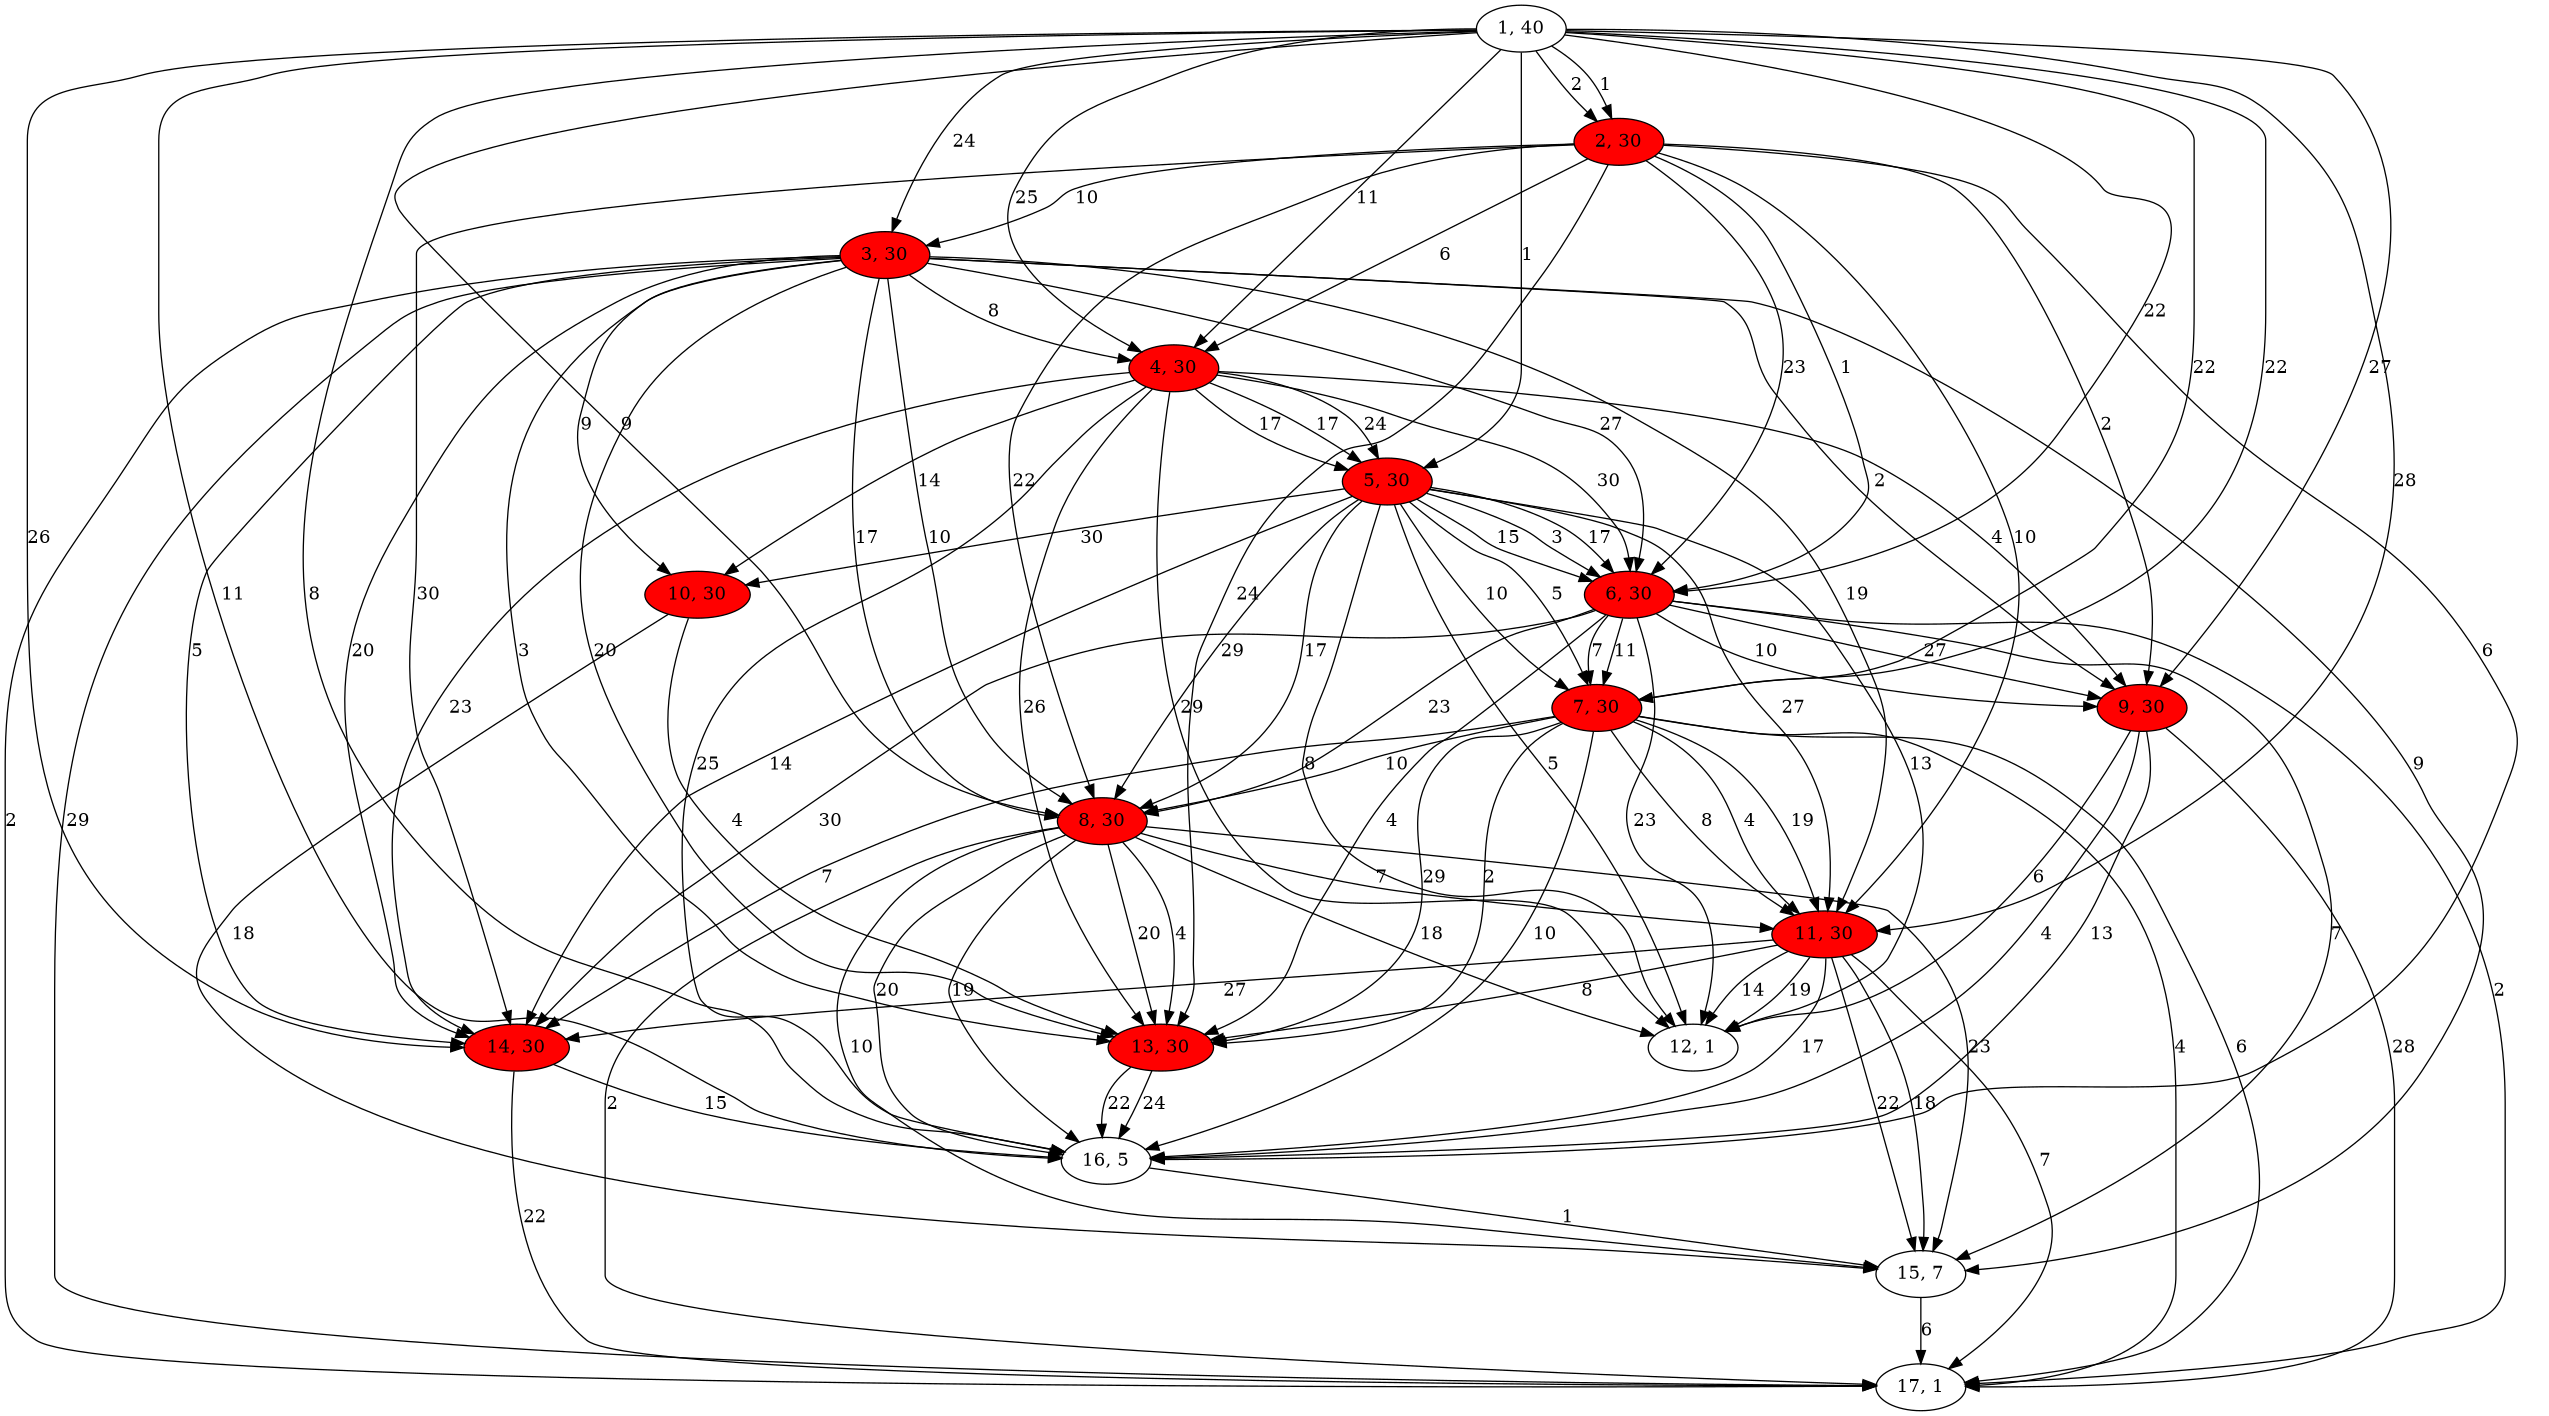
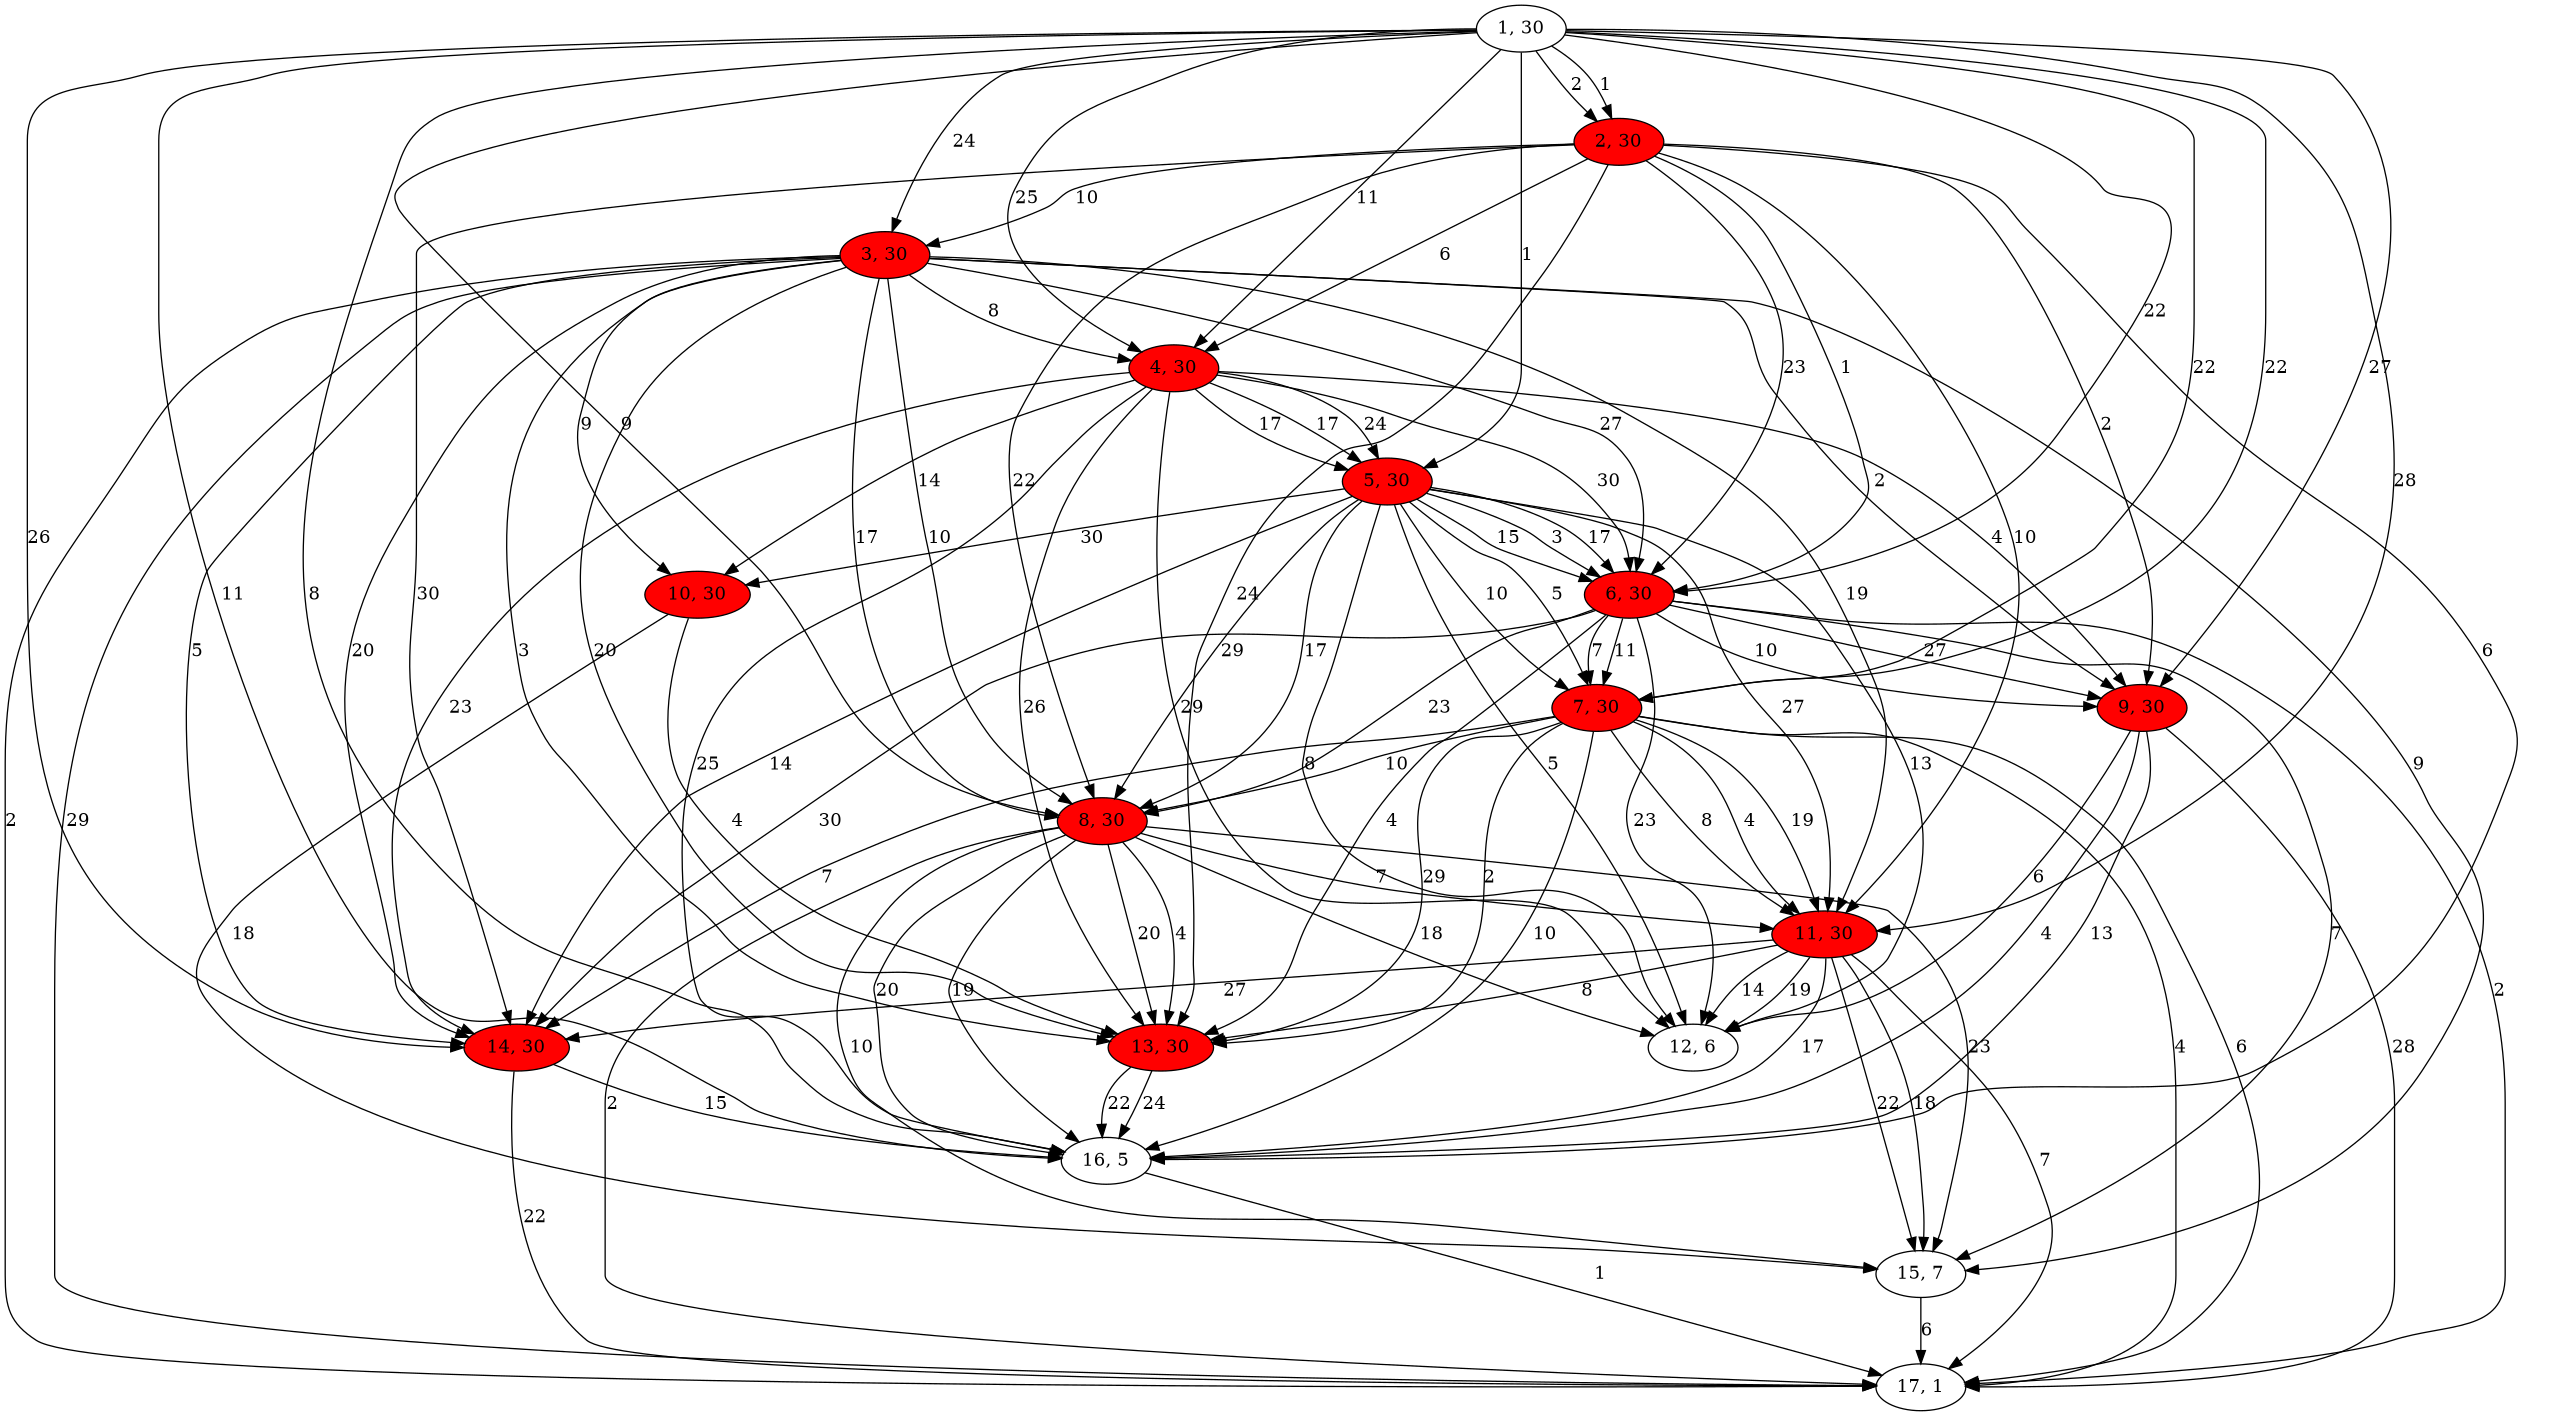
node "1, 40": label "1, 40" -> "1, 30"
node "12, 1": label "12, 1" -> "12, 6"
edge "16, 5" -> "15, 7": now "16, 5" -> "17, 1"
